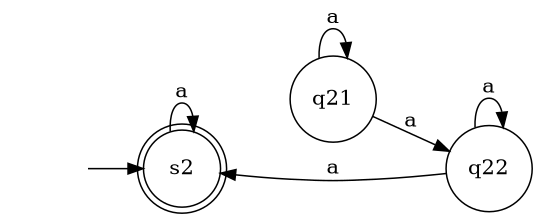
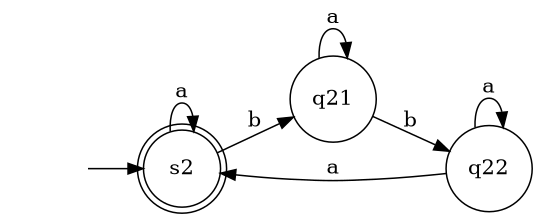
edge "q21" -> "q22": label "a" -> "b"
edge "s2" -> "q21": added, label "b"
